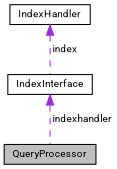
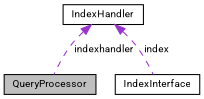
edge "QueryProcessor" -> "IndexInterface": now "QueryProcessor" -> "IndexHandler"
